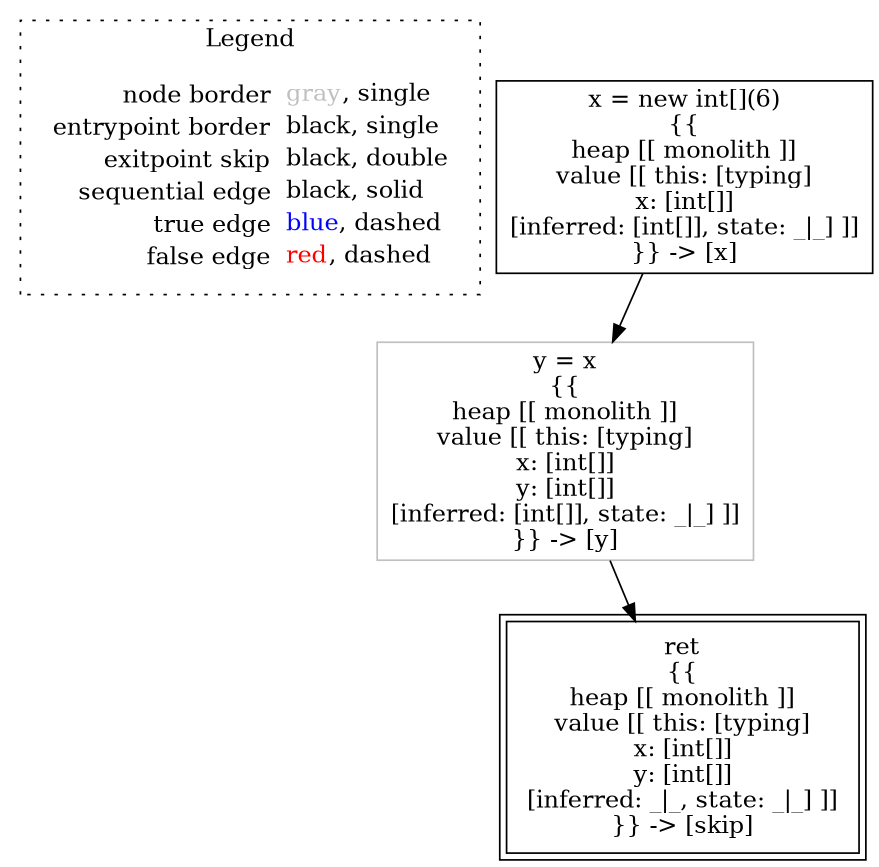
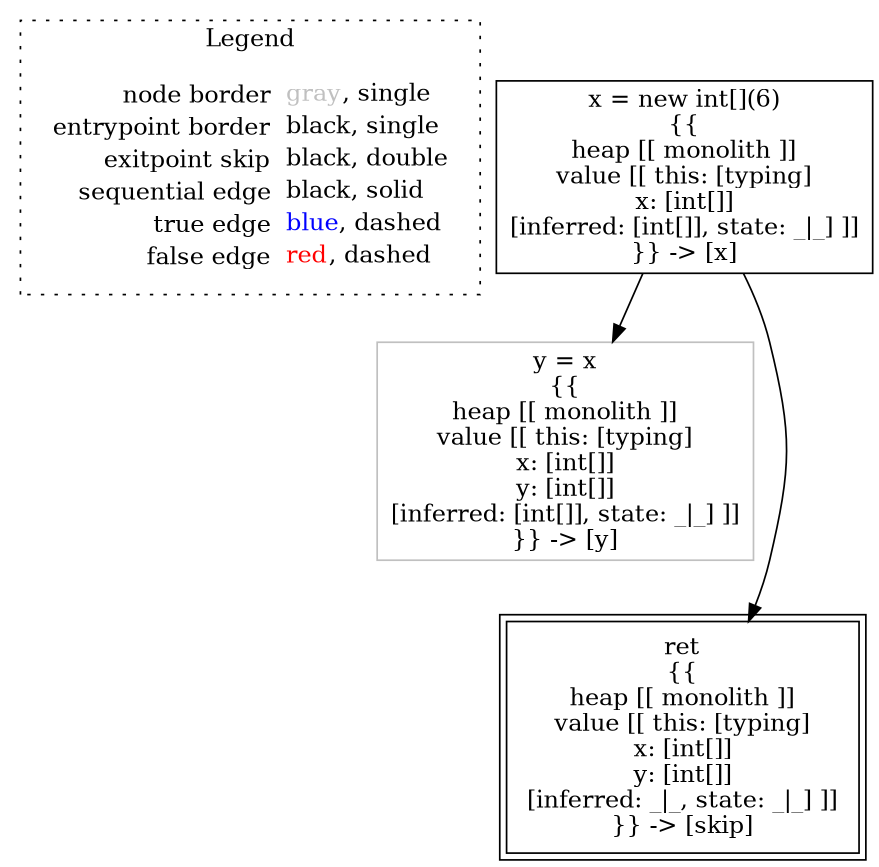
edge "y = x" -> "ret": now "x = new int[](6)" -> "ret"
